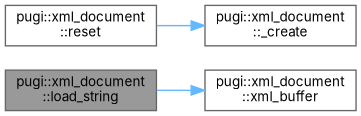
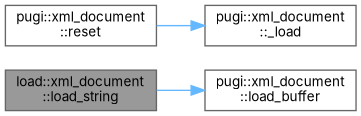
node "pugi::xml_document ::_create": label "pugi::xml_document ::_create" -> "pugi::xml_document ::_load"
node "pugi::xml_document ::load_string": label "pugi::xml_document ::load_string" -> "load::xml_document ::load_string"
node "pugi::xml_document ::xml_buffer": label "pugi::xml_document ::xml_buffer" -> "pugi::xml_document ::load_buffer"
